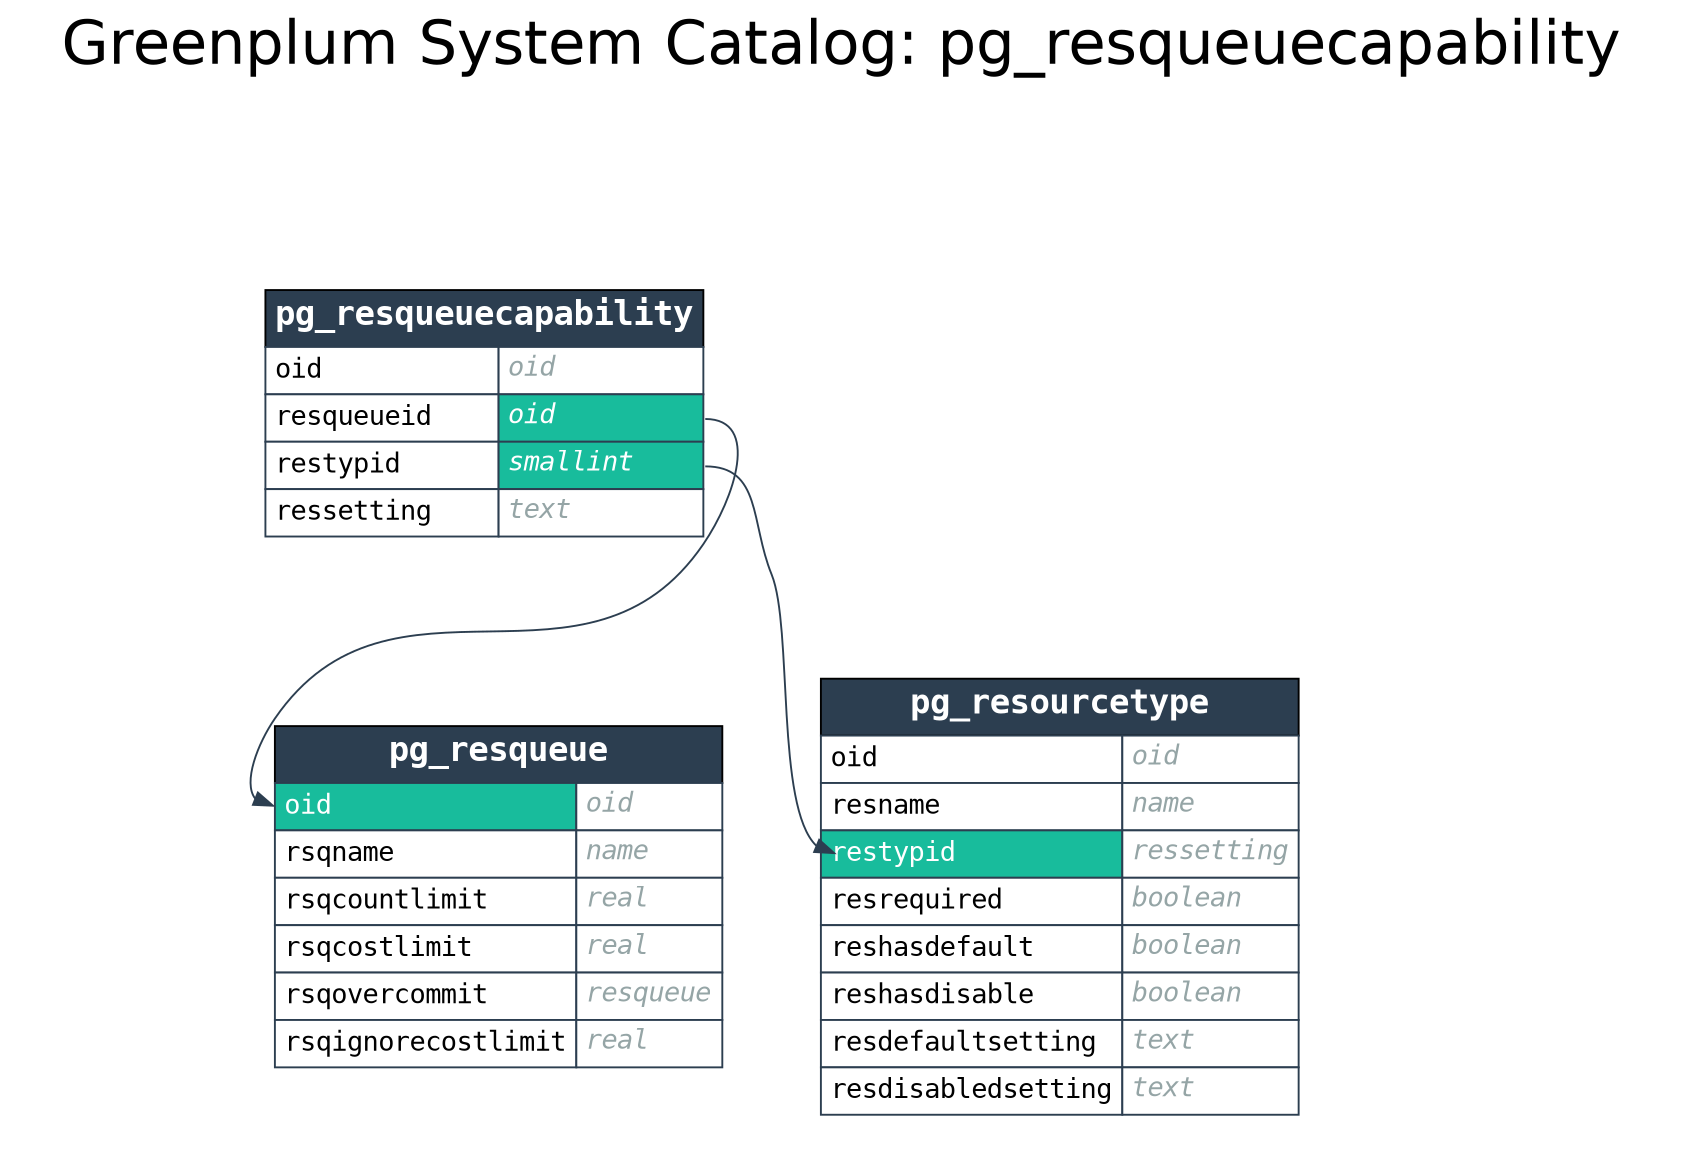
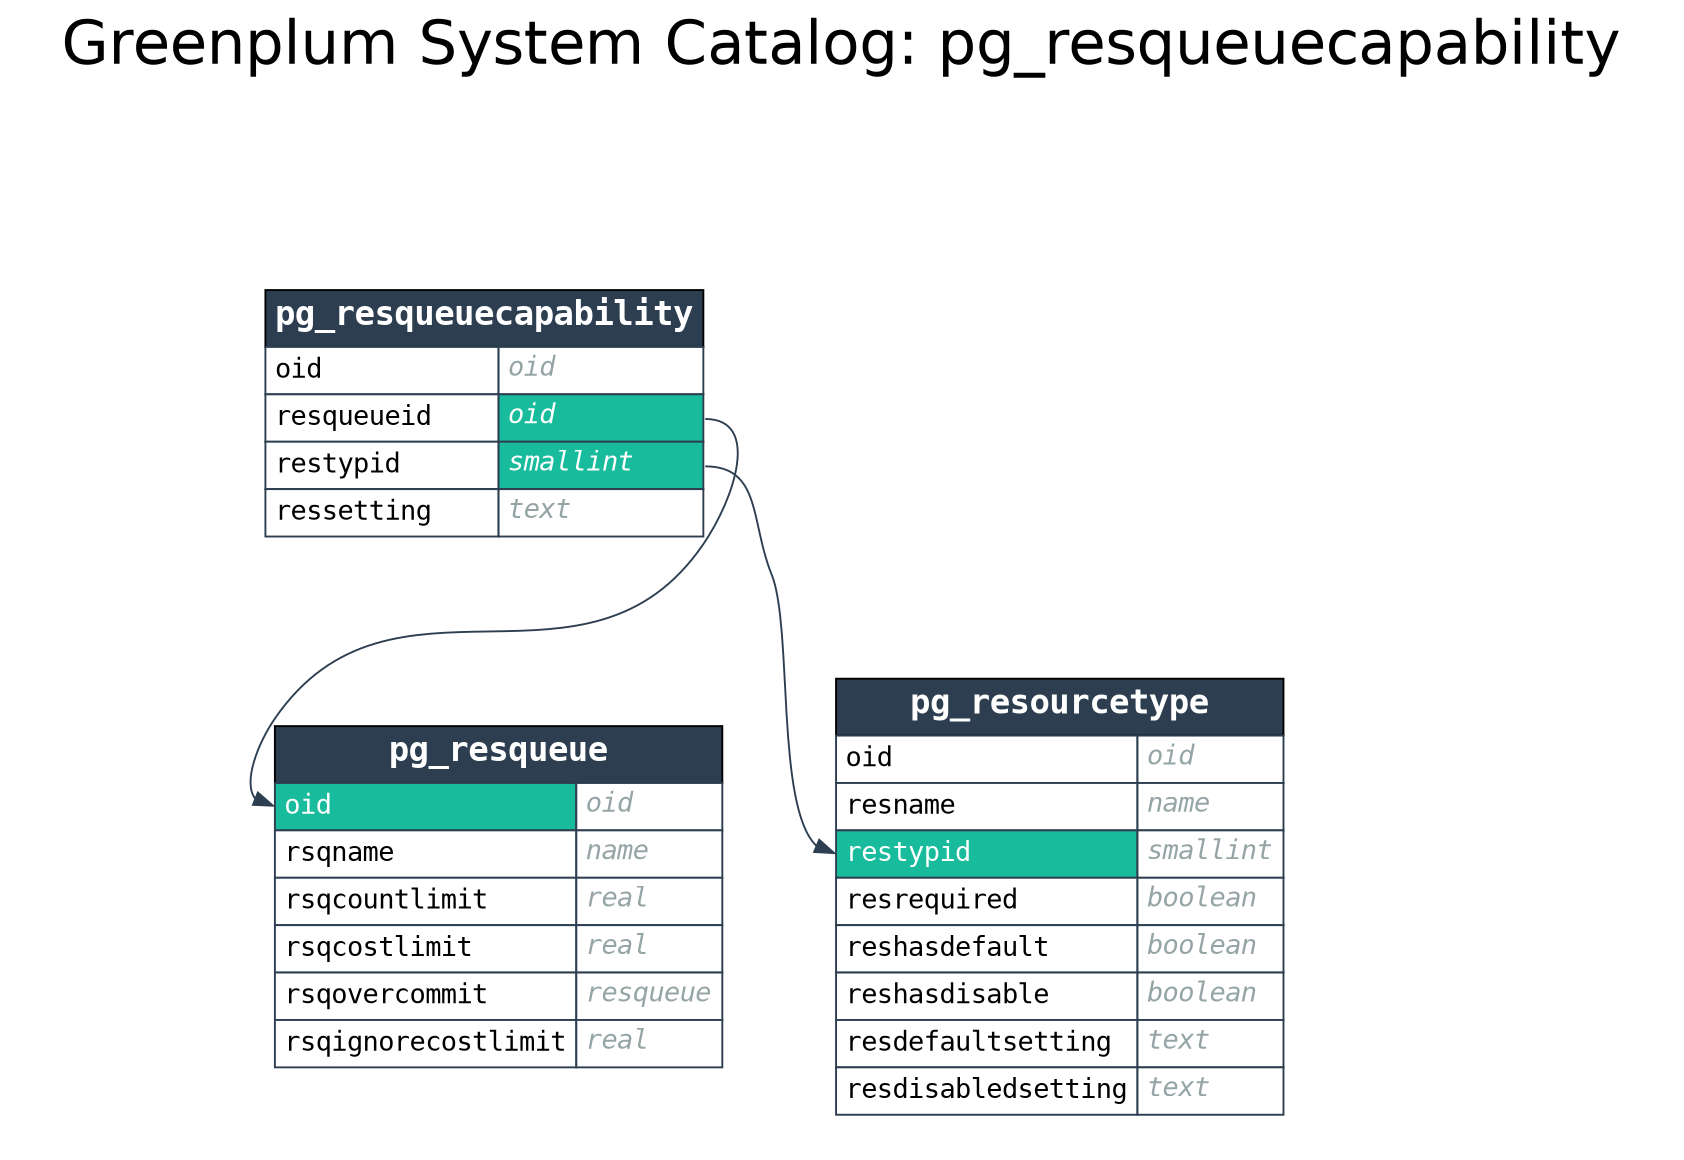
node "pg_resourcetype": text "ressetting" -> "smallint"
